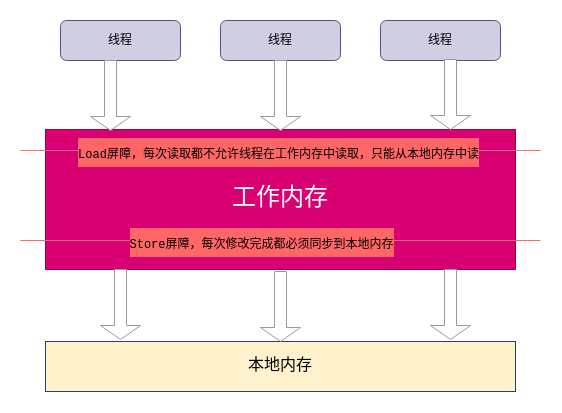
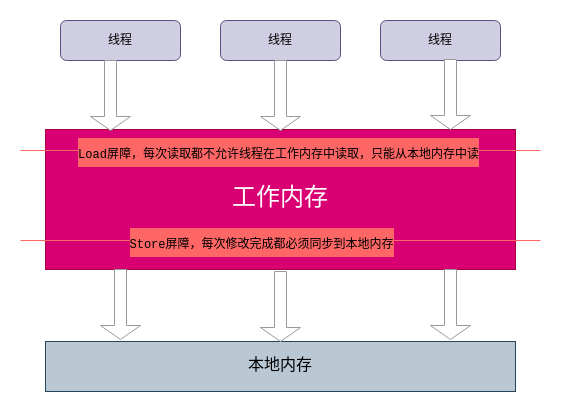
node "本地内存": fillcolor #fff2cc -> #bac8d3
